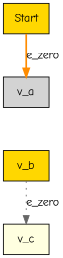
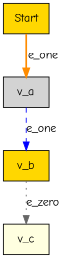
edge "Start" -> "v_a": label "e_zero" -> "e_one"
edge "v_a" -> "v_b": added, label "e_one"
